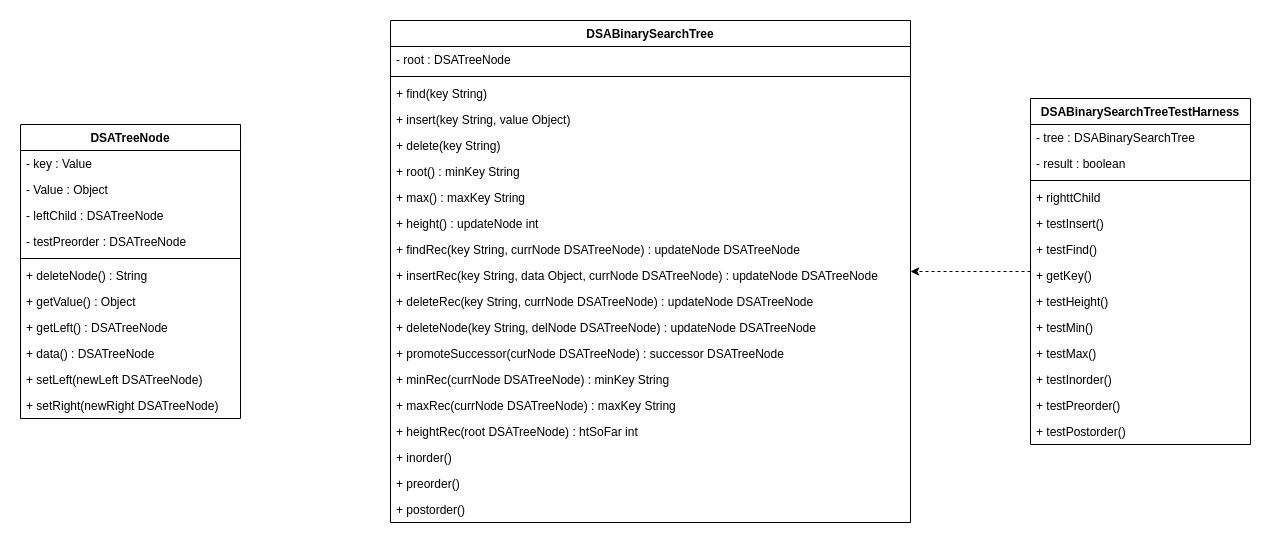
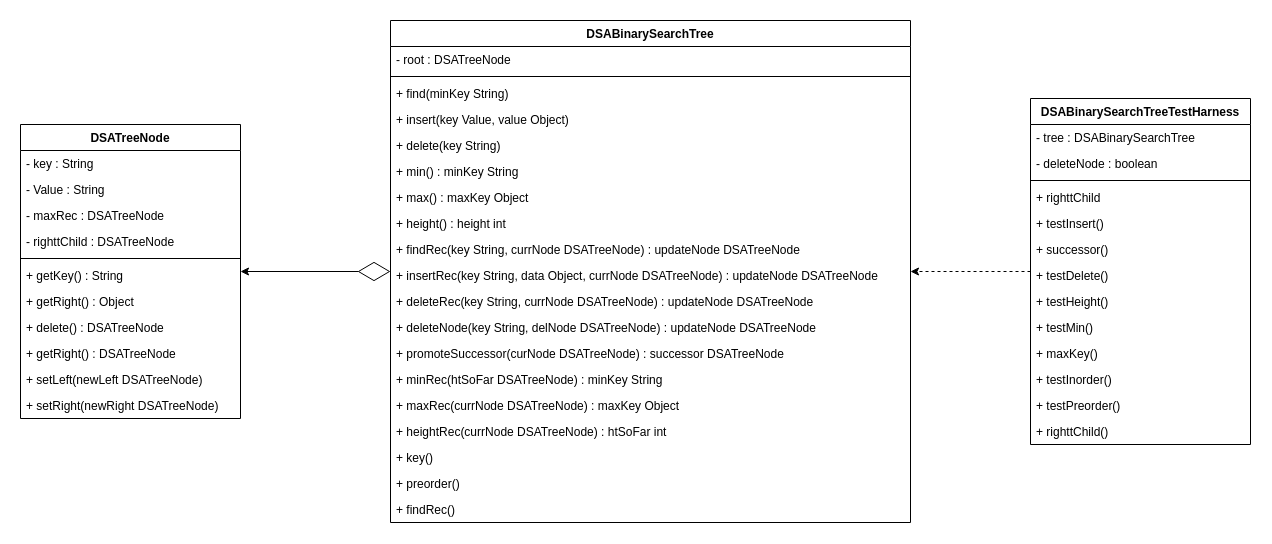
node "+ find(key String)": label "+ find(key String)" -> "+ find(minKey String)"
node "+ insert(key String, value Object)": label "+ insert(key String, value Object)" -> "+ insert(key Value, value Object)"
node "- key : Value": label "- key : Value" -> "- key : String"
node "- result : boolean": label "- result : boolean" -> "- deleteNode : boolean"
node "+ root() : minKey String": label "+ root() : minKey String" -> "+ min() : minKey String"
node "- Value : Object": label "- Value : Object" -> "- Value : String"
node "+ max() : maxKey String": label "+ max() : maxKey String" -> "+ max() : maxKey Object"
node "- leftChild : DSATreeNode": label "- leftChild : DSATreeNode" -> "- maxRec : DSATreeNode"
node "+ height() : updateNode int": label "+ height() : updateNode int" -> "+ height() : height int"
node "- testPreorder : DSATreeNode": label "- testPreorder : DSATreeNode" -> "- righttChild : DSATreeNode"
node "+ testFind()": label "+ testFind()" -> "+ successor()"
edge "DSATreeNode" -- "DSABinarySearchTree": added
node "+ deleteNode() : String": label "+ deleteNode() : String" -> "+ getKey() : String"
node "+ getKey()": label "+ getKey()" -> "+ testDelete()"
node "+ getValue() : Object": label "+ getValue() : Object" -> "+ getRight() : Object"
node "+ getLeft() : DSATreeNode": label "+ getLeft() : DSATreeNode" -> "+ delete() : DSATreeNode"
node "+ data() : DSATreeNode": label "+ data() : DSATreeNode" -> "+ getRight() : DSATreeNode"
node "+ testMax()": label "+ testMax()" -> "+ maxKey()"
node "+ minRec(currNode DSATreeNode) : minKey String": label "+ minRec(currNode DSATreeNode) : minKey String" -> "+ minRec(htSoFar DSATreeNode) : minKey String"
node "+ maxRec(currNode DSATreeNode) : maxKey String": label "+ maxRec(currNode DSATreeNode) : maxKey String" -> "+ maxRec(currNode DSATreeNode) : maxKey Object"
node "+ heightRec(root DSATreeNode) : htSoFar int": label "+ heightRec(root DSATreeNode) : htSoFar int" -> "+ heightRec(currNode DSATreeNode) : htSoFar int"
node "+ testPostorder()": label "+ testPostorder()" -> "+ righttChild()"
node "+ inorder()": label "+ inorder()" -> "+ key()"
node "+ postorder()": label "+ postorder()" -> "+ findRec()"
